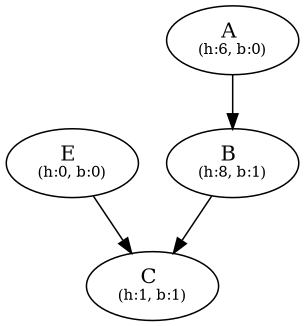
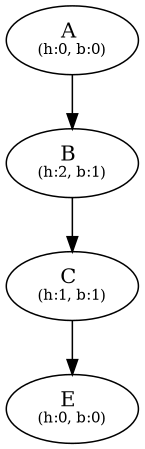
node "A": text "(h:6, b:0)" -> "(h:0, b:0)"
node "B": text "(h:8, b:1)" -> "(h:2, b:1)"
edge "E" -> "C": reversed
